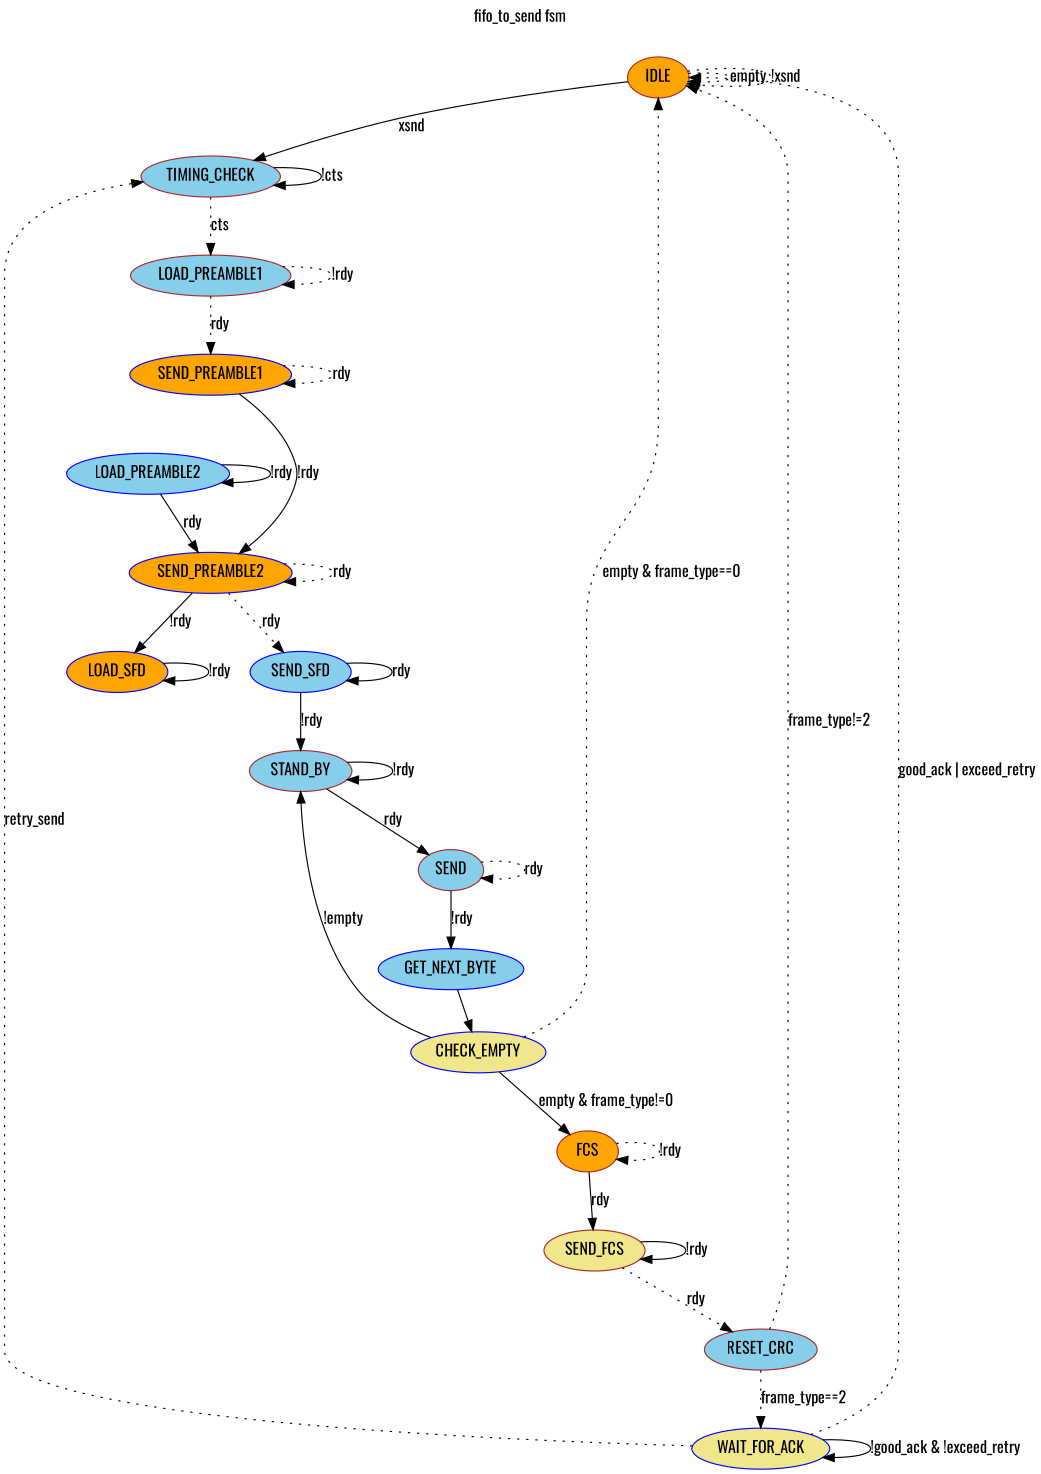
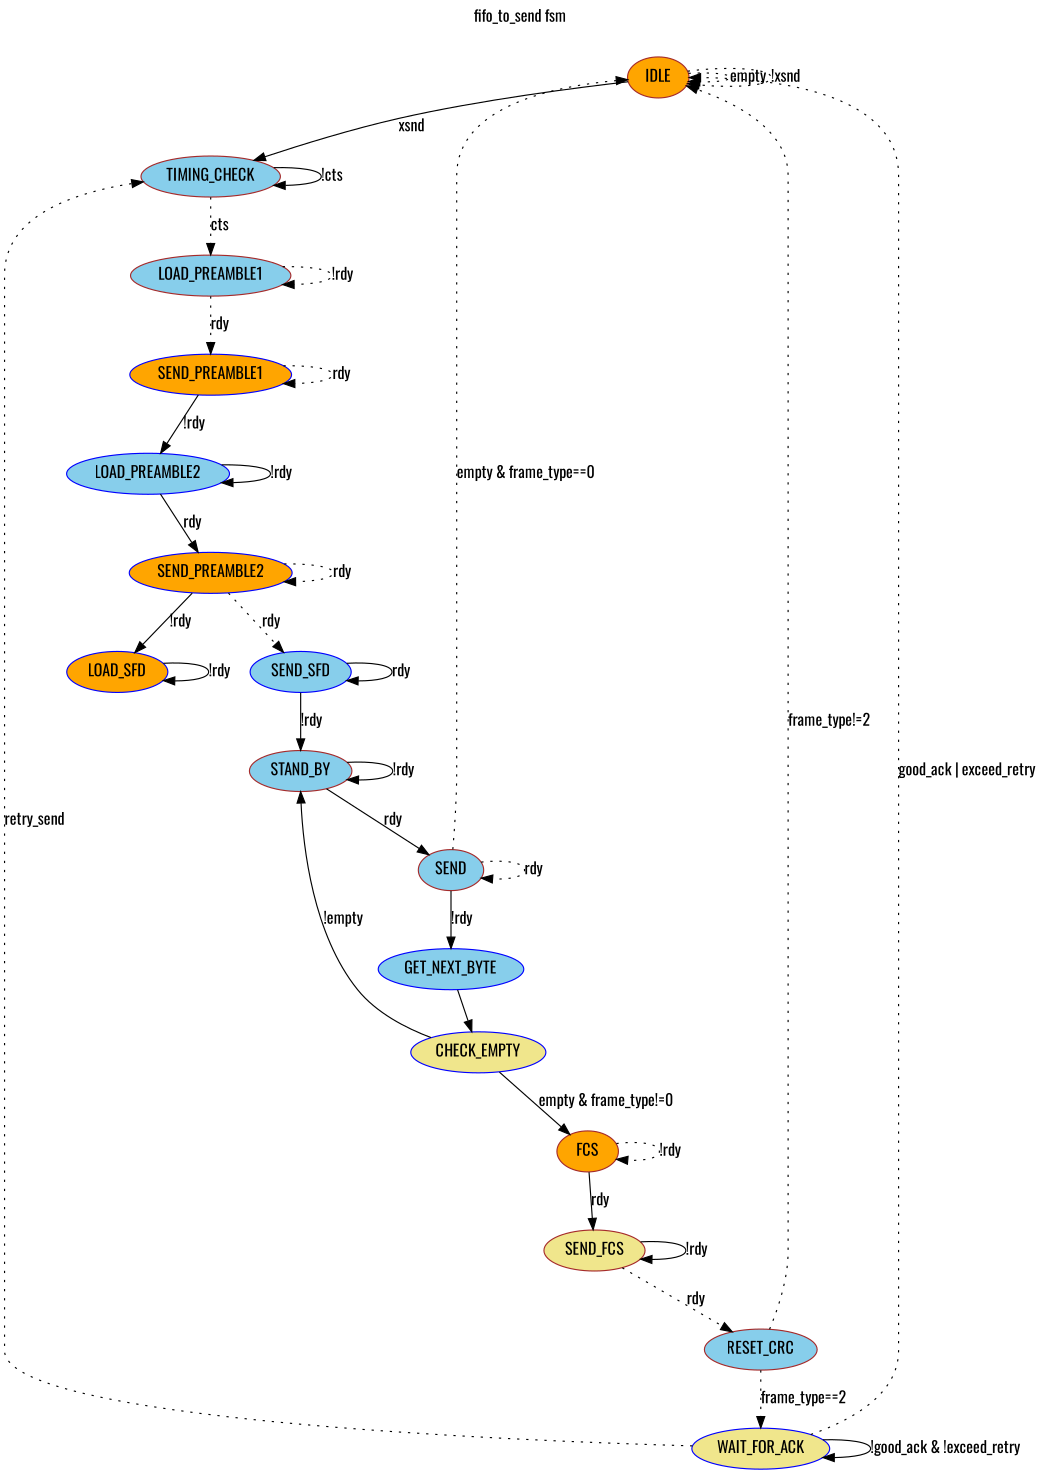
edge "SEND_PREAMBLE1" -> "SEND_PREAMBLE2": now "SEND_PREAMBLE1" -> "LOAD_PREAMBLE2"
edge "CHECK_EMPTY" -> "IDLE": now "SEND" -> "IDLE"
